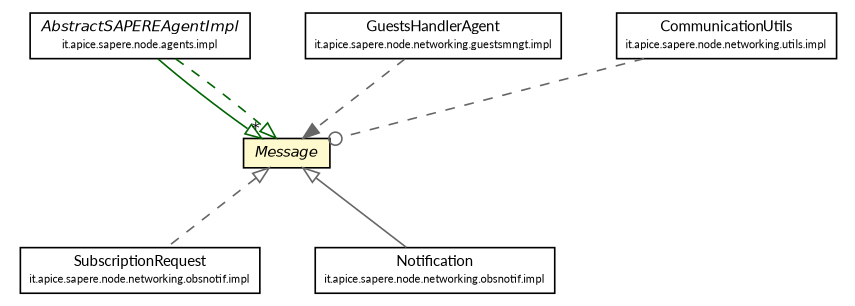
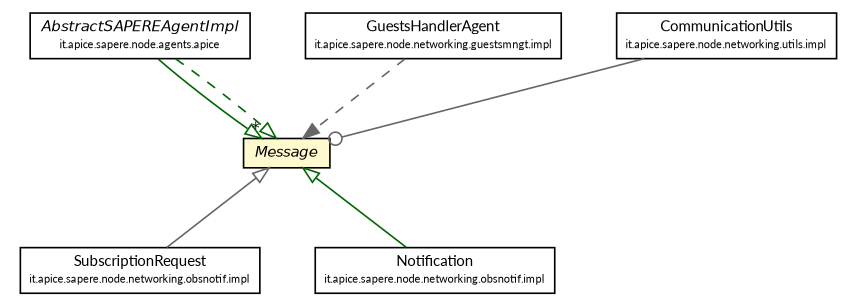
node "AbstractSAPEREAgentImpl": text "it.apice.sapere.node.agents.impl" -> "it.apice.sapere.node.agents.apice"
edge "CommunicationUtils" -> "Message": style dashed -> solid
edge "SubscriptionRequest" -> "Message": style dashed -> solid
edge "Notification" -> "Message": color gray40 -> darkgreen
